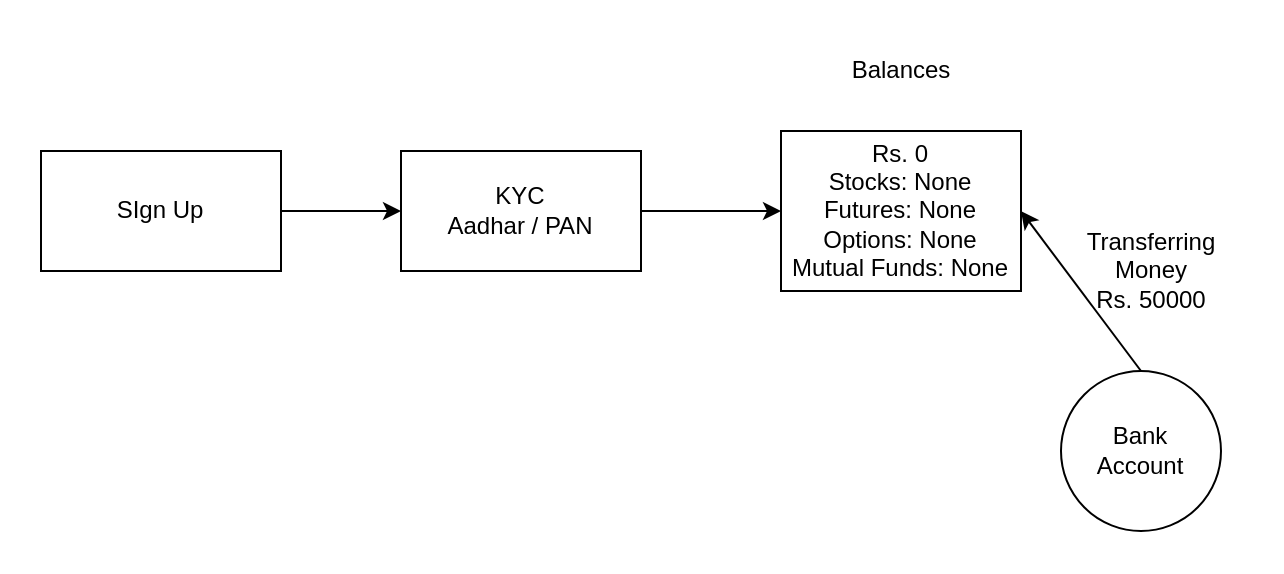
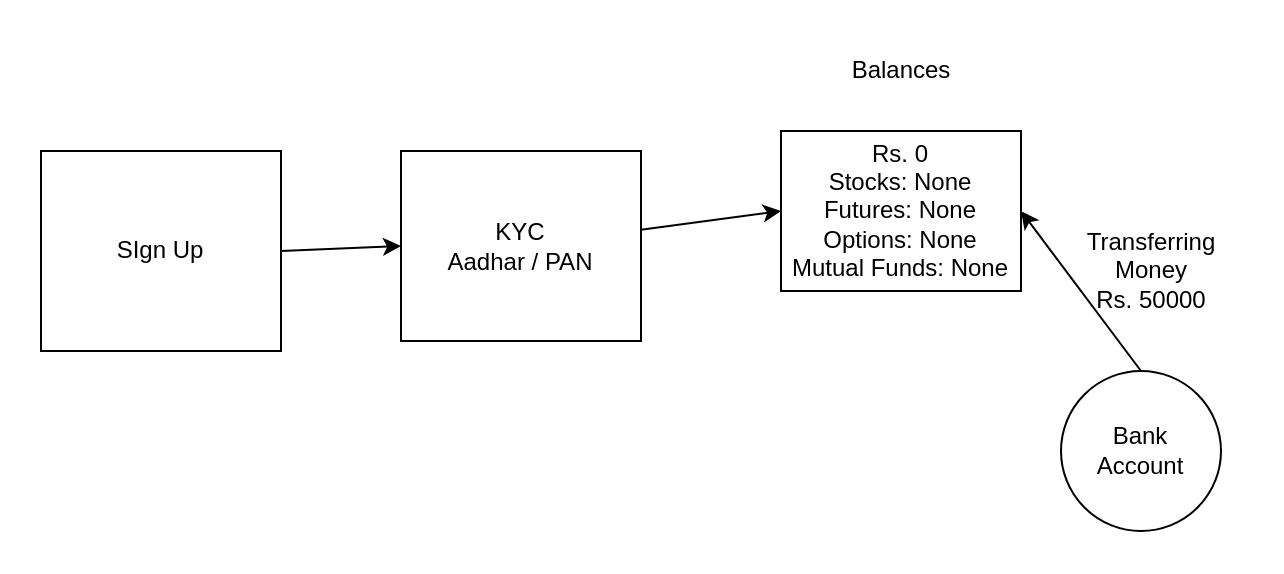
node "SIgn Up": size 240x120 -> 240x200
node "KYC Aadhar / PAN": size 240x120 -> 240x190
